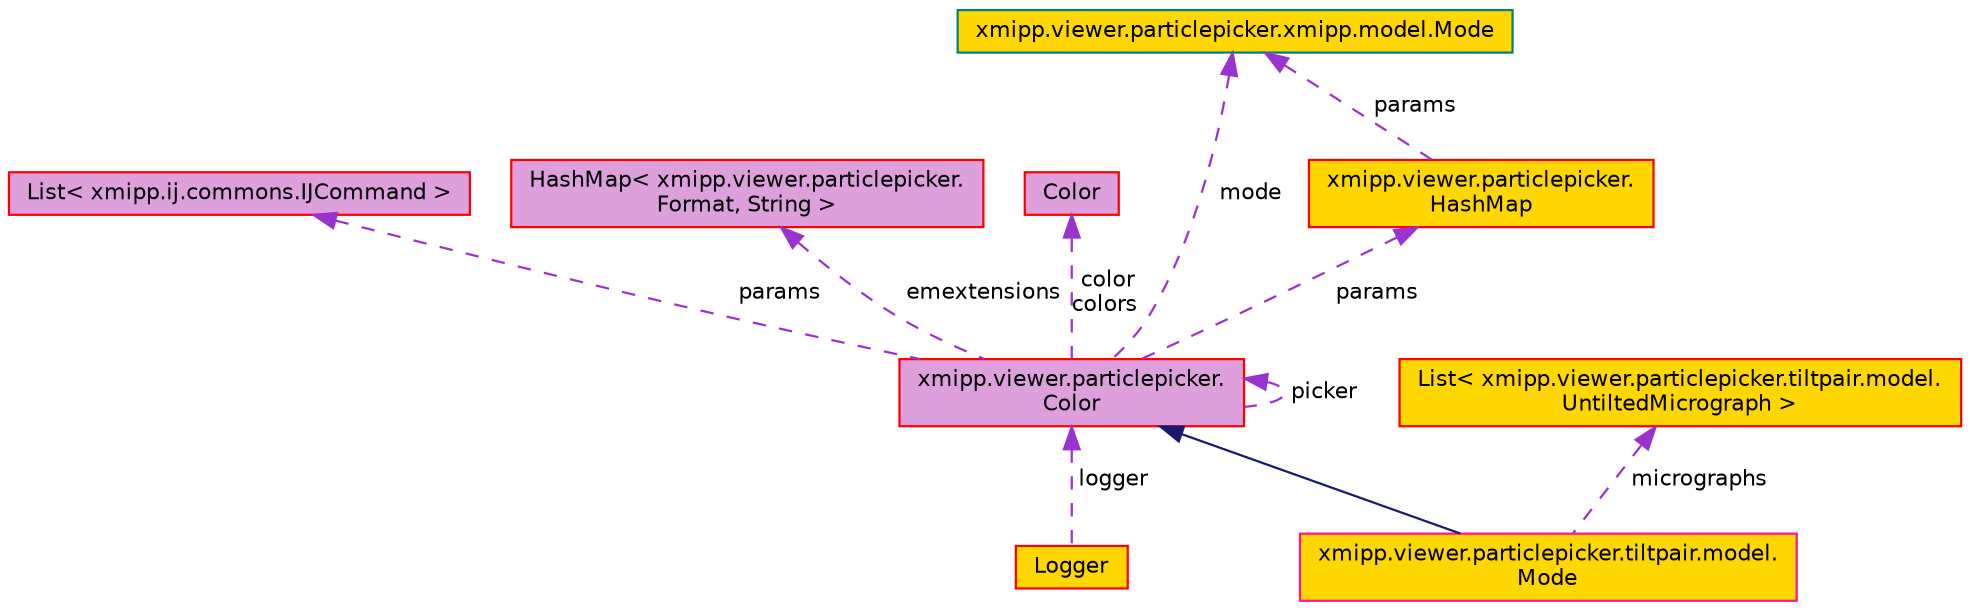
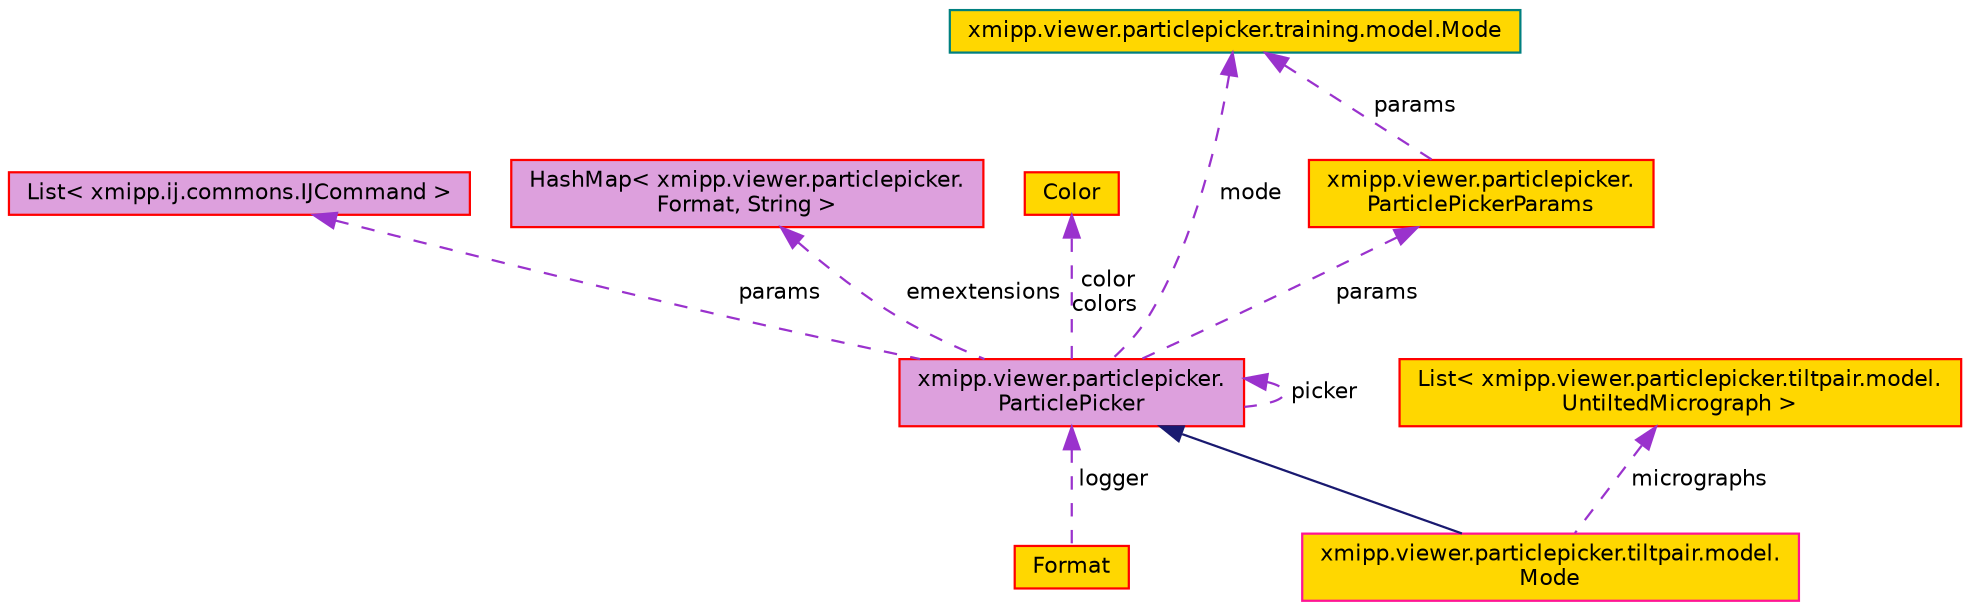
node "xmipp.viewer.particlepicker.xmipp.model.Mode": label "xmipp.viewer.particlepicker.xmipp.model.Mode" -> "xmipp.viewer.particlepicker.training.model.Mode"
node "Color": fillcolor plum -> gold
node "xmipp.viewer.particlepicker. HashMap": label "xmipp.viewer.particlepicker. HashMap" -> "xmipp.viewer.particlepicker. ParticlePickerParams"
node "xmipp.viewer.particlepicker. Color": label "xmipp.viewer.particlepicker. Color" -> "xmipp.viewer.particlepicker. ParticlePicker"
node "Logger": label "Logger" -> "Format"
